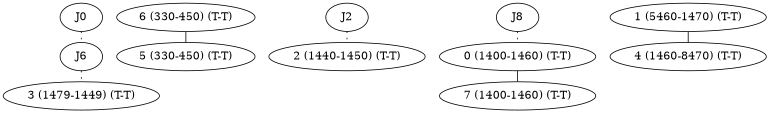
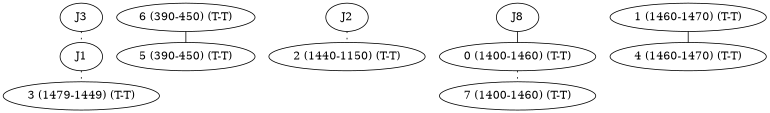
node "J0": label "J0" -> "J3"
node "6 (330-450) (T-T)": label "6 (330-450) (T-T)" -> "6 (390-450) (T-T)"
node "1 (5460-1470) (T-T)": label "1 (5460-1470) (T-T)" -> "1 (1460-1470) (T-T)"
edge "J8" -- "0 (1400-1460) (T-T)": style dotted -> solid
node "J6": label "J6" -> "J1"
node "5 (330-450) (T-T)": label "5 (330-450) (T-T)" -> "5 (390-450) (T-T)"
node "2 (1440-1450) (T-T)": label "2 (1440-1450) (T-T)" -> "2 (1440-1150) (T-T)"
node "4 (1460-8470) (T-T)": label "4 (1460-8470) (T-T)" -> "4 (1460-1470) (T-T)"
edge "0 (1400-1460) (T-T)" -- "7 (1400-1460) (T-T)": style solid -> dotted
